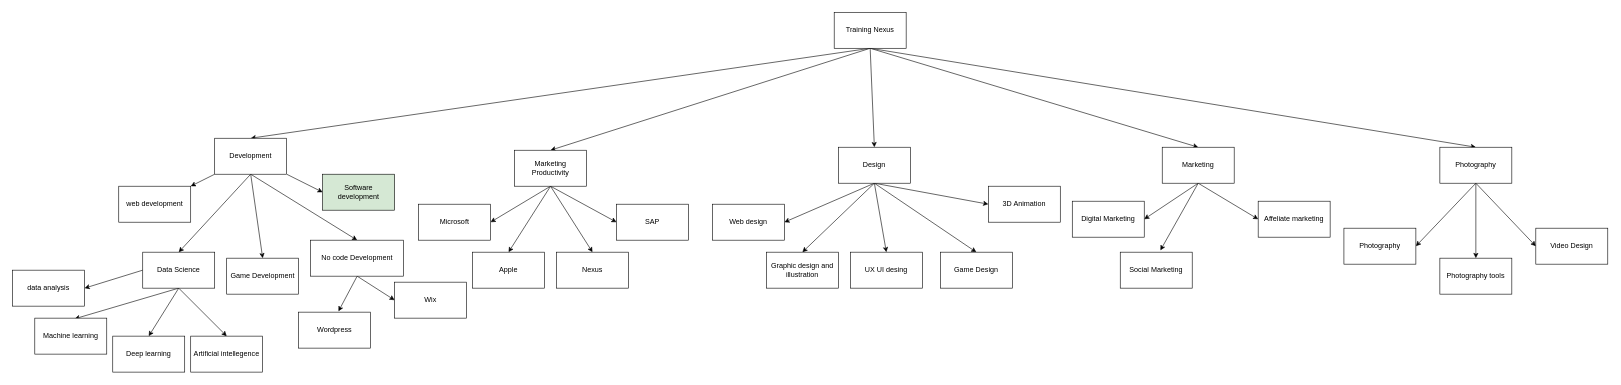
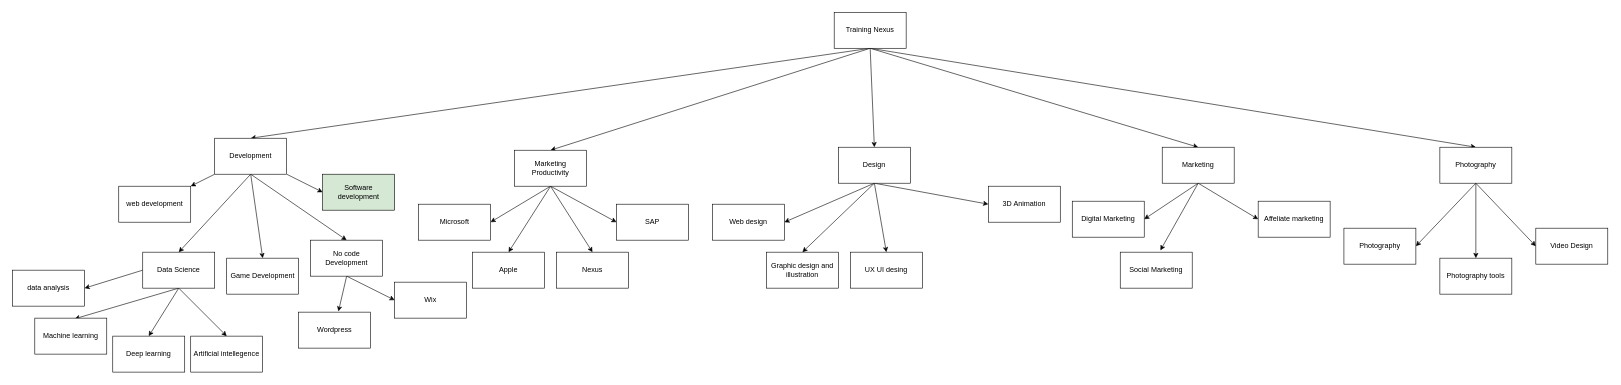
edge "Design" -> "Game Design": removed
node "No code Development": size 93x36 -> 72x36
node "Game Design": removed
